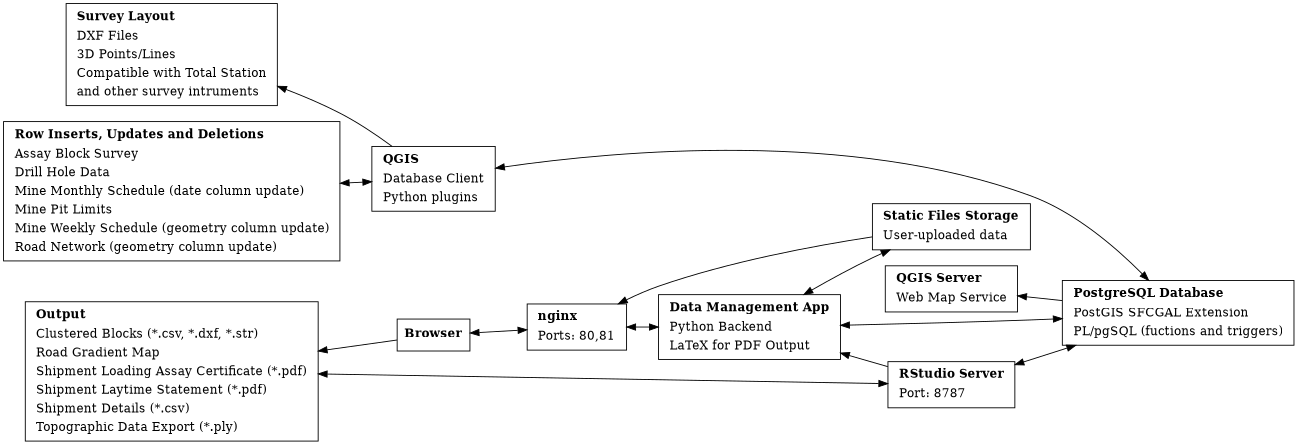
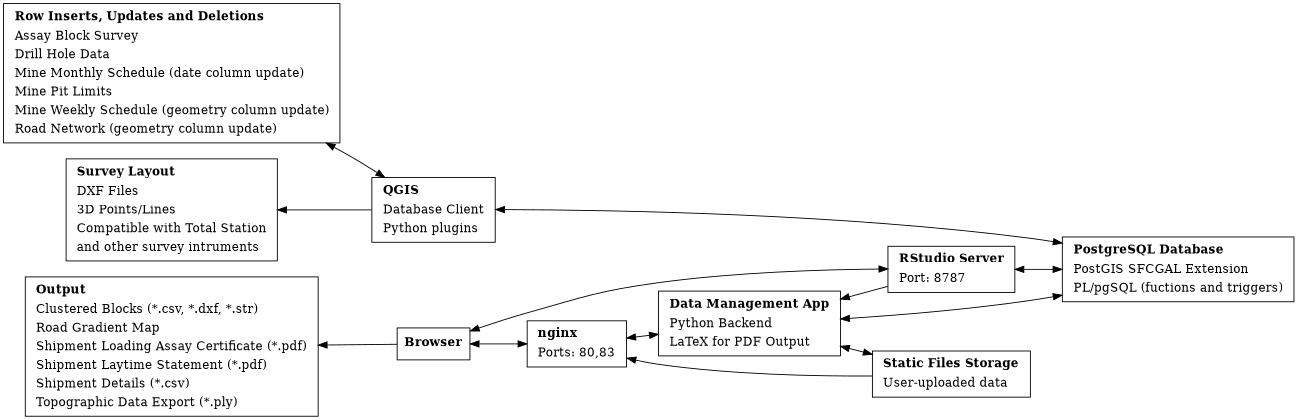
node "QGIS Server": removed
node "nginx": text "Ports: 80,81" -> "Ports: 80,83"
edge "Output" -- "RStudio Server": now "Browser" -- "RStudio Server"
